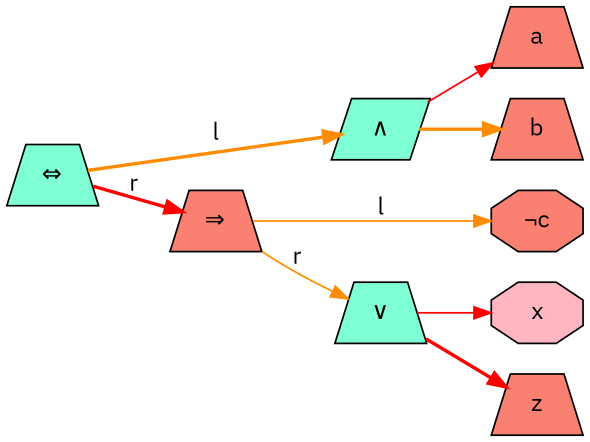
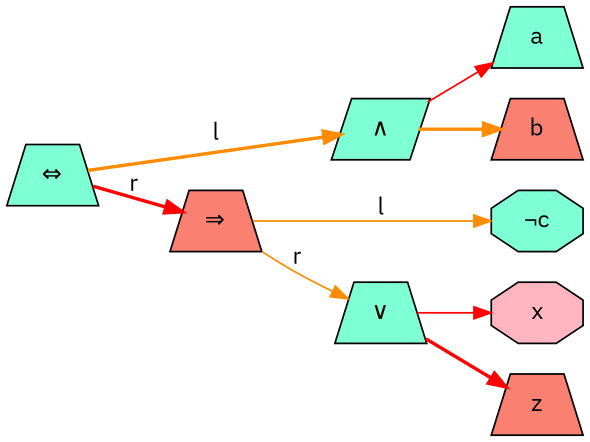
node "a": fillcolor salmon -> aquamarine
node "¬c": fillcolor salmon -> aquamarine
